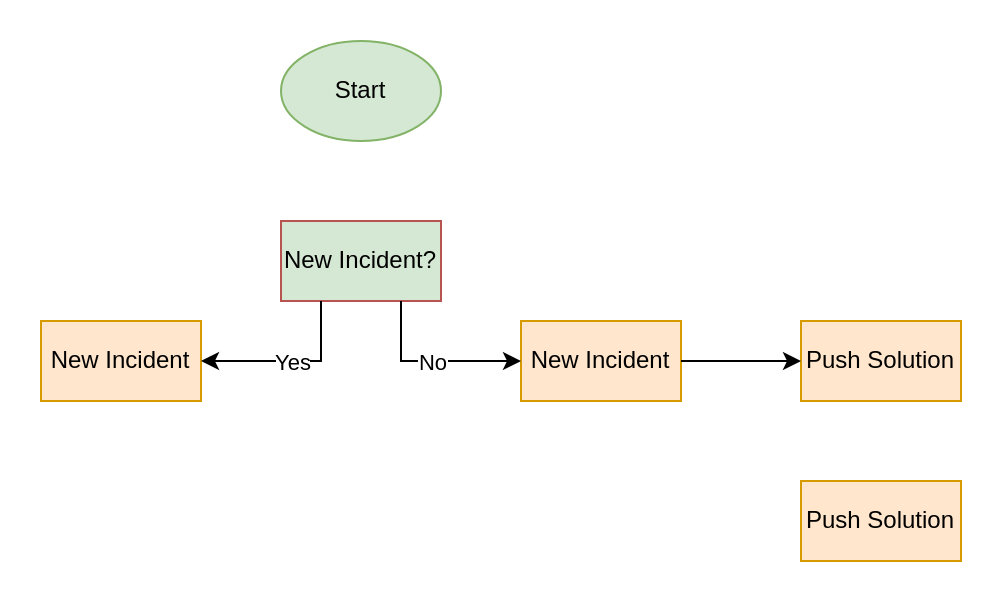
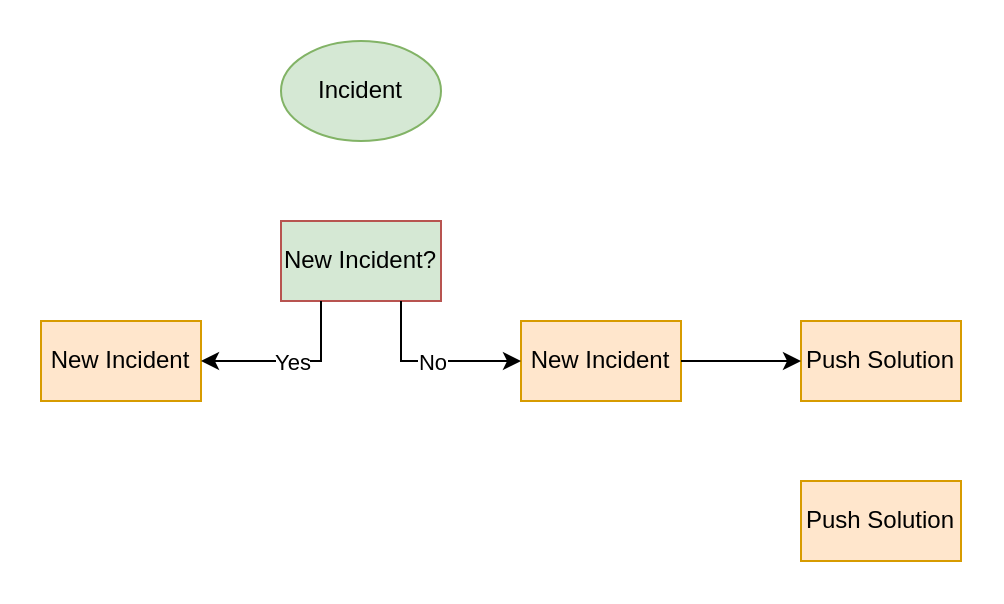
node "Start": label "Start" -> "Incident"
